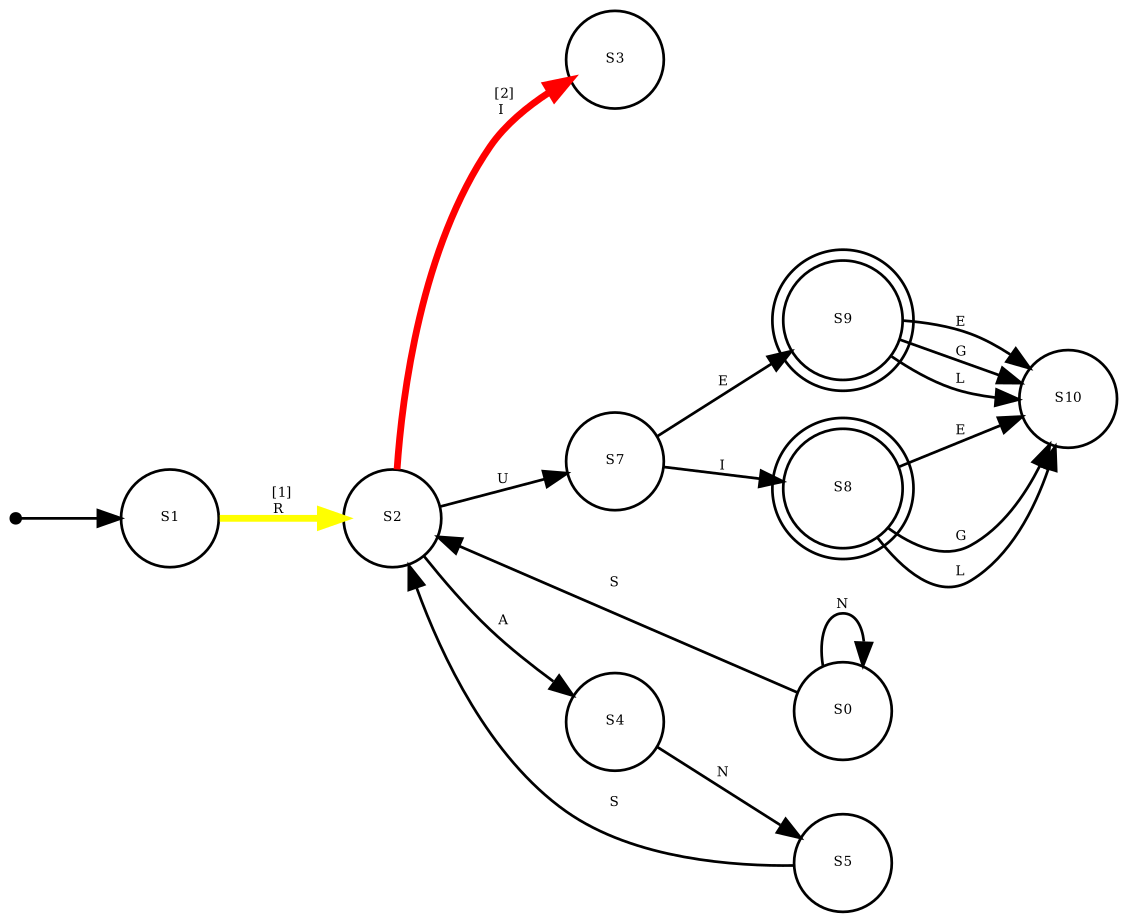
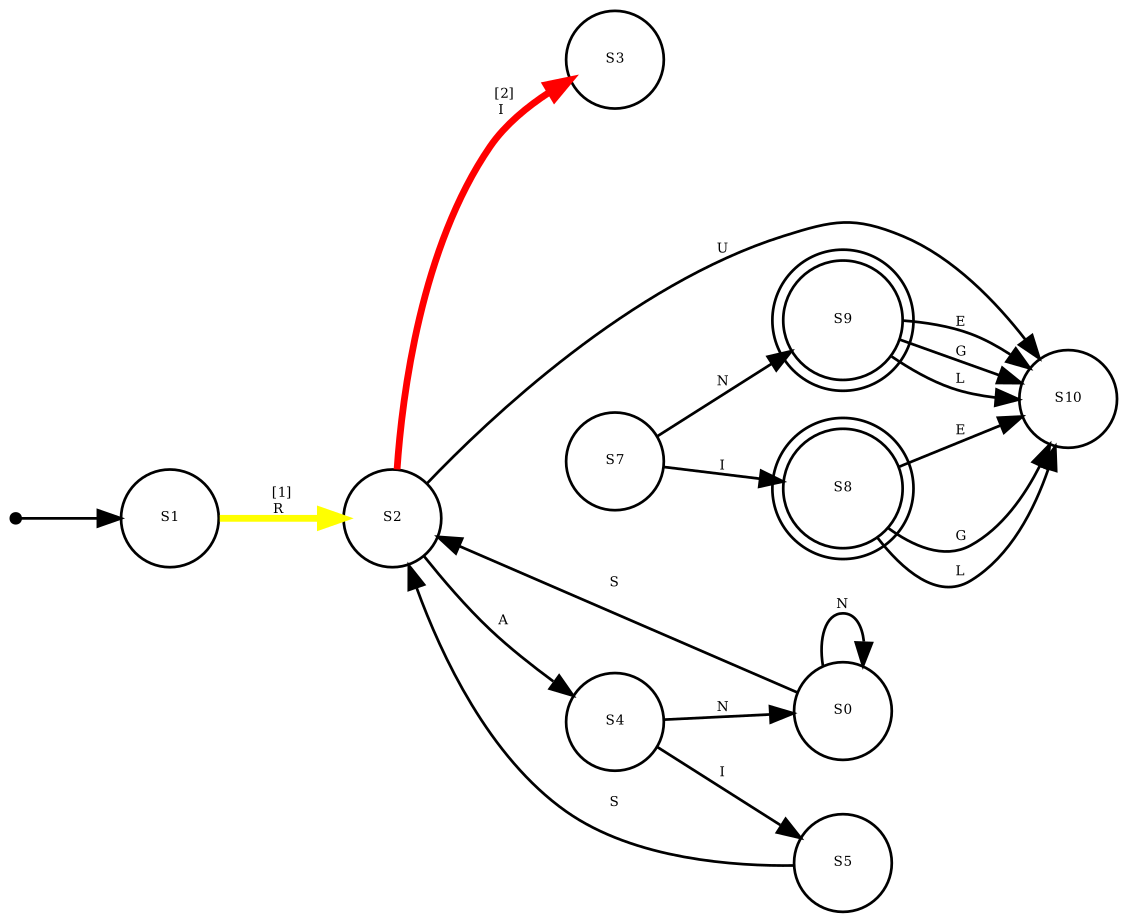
edge "S7" -> "S9": label " E " -> " N "
edge "S2" -> "S7": now "S2" -> "S10"
edge "S4" -> "S0": added, label "N"
edge "S4" -> "S5": label " N " -> " I "
